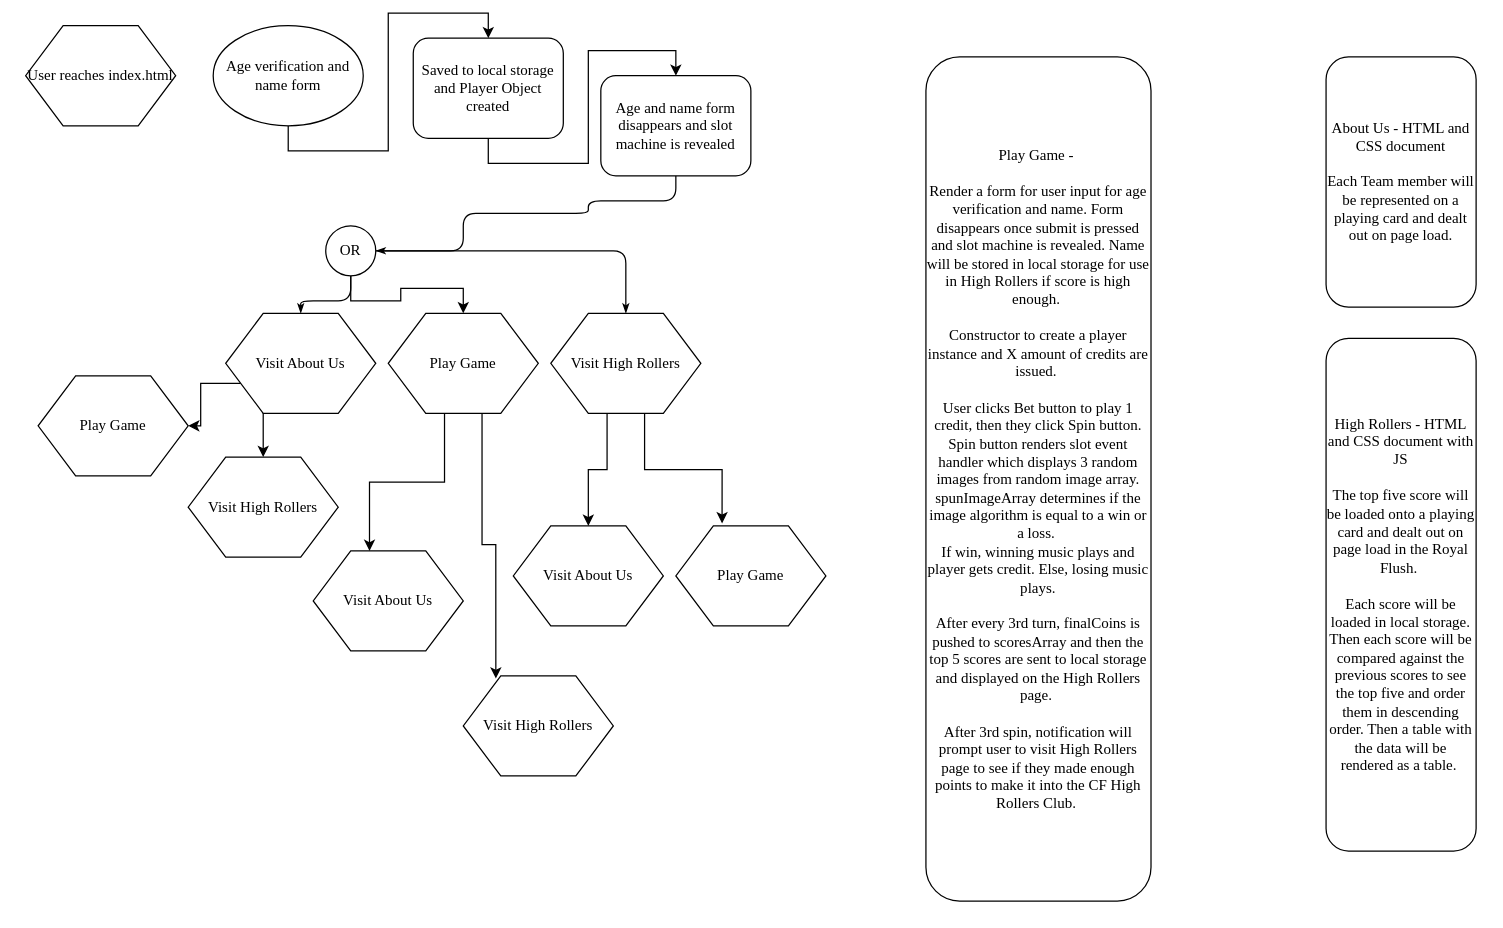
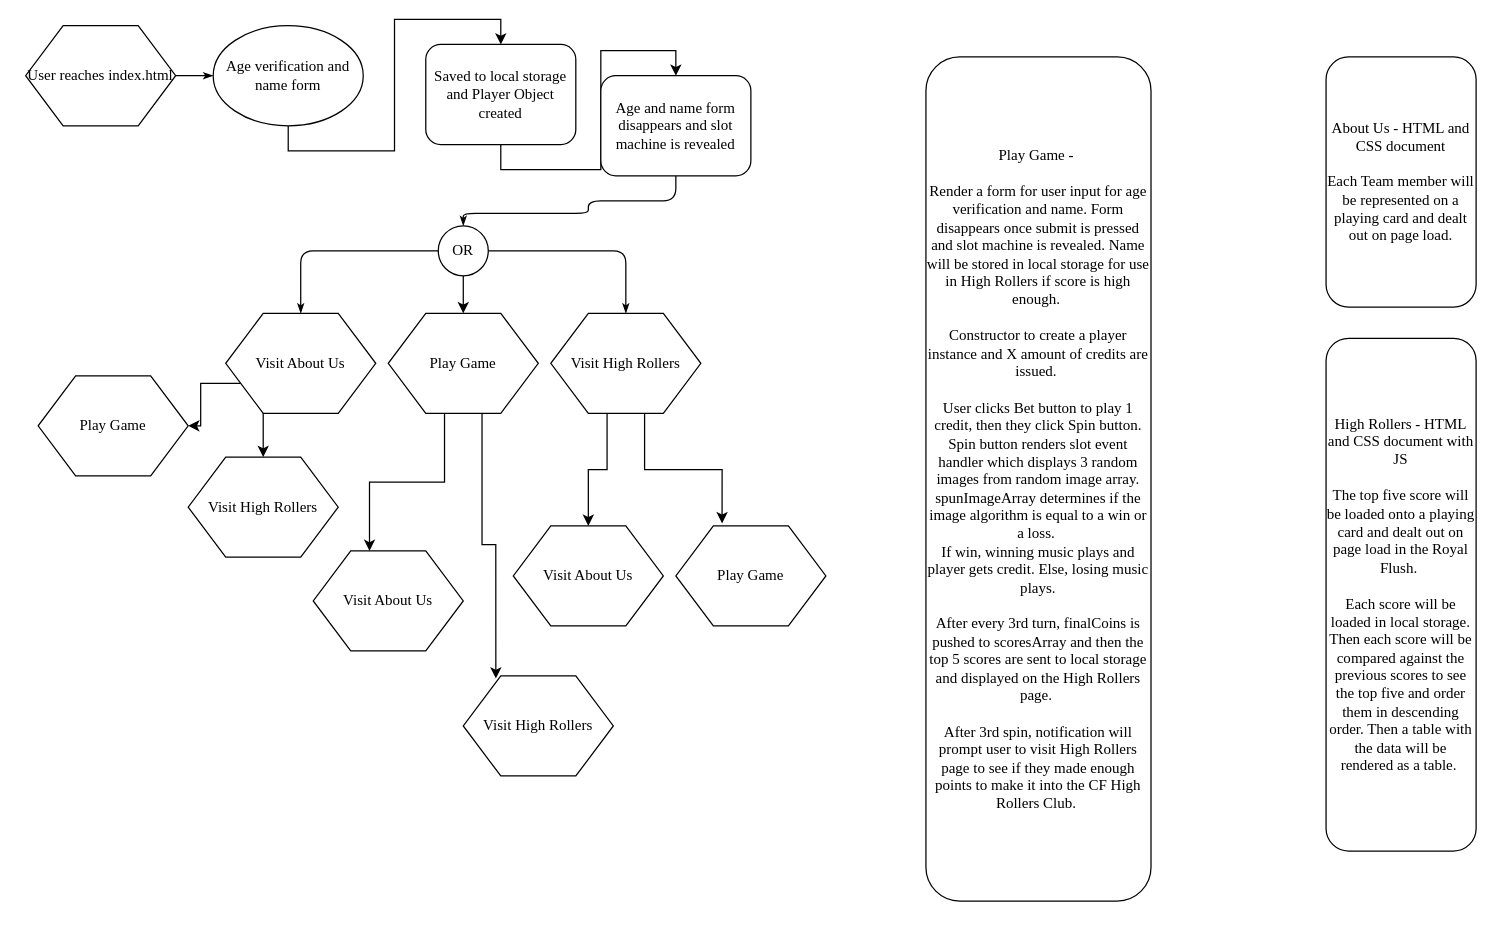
edge "User reaches index.html" -> "Age verification and name form": added
node "Saved to local storage and Player Object created": moved (488, 88) -> (501, 94)
node "OR": moved (351, 251) -> (463, 251)
